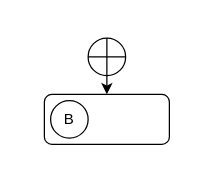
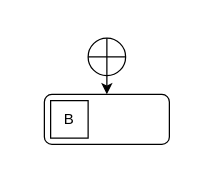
node "B": shape ellipse -> rectangle
